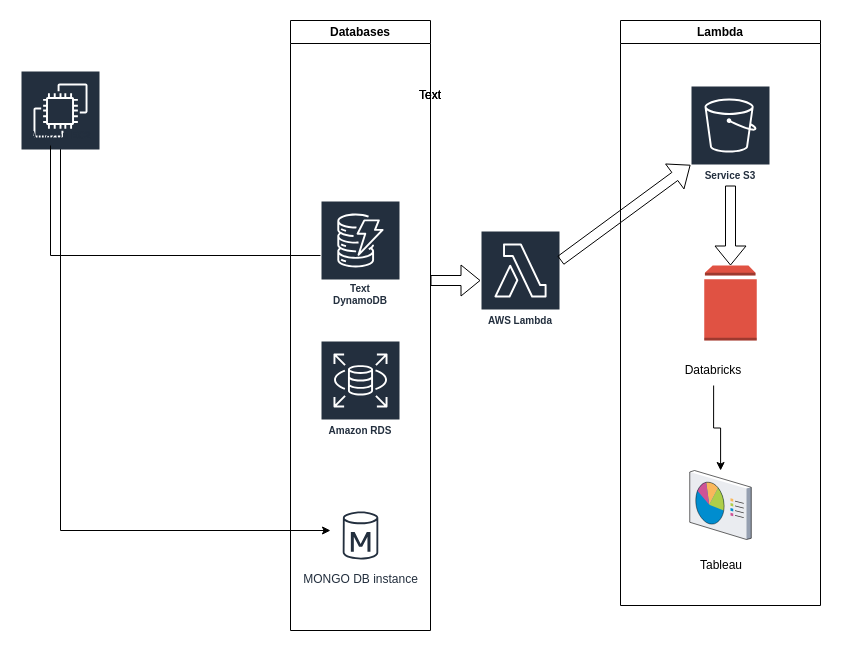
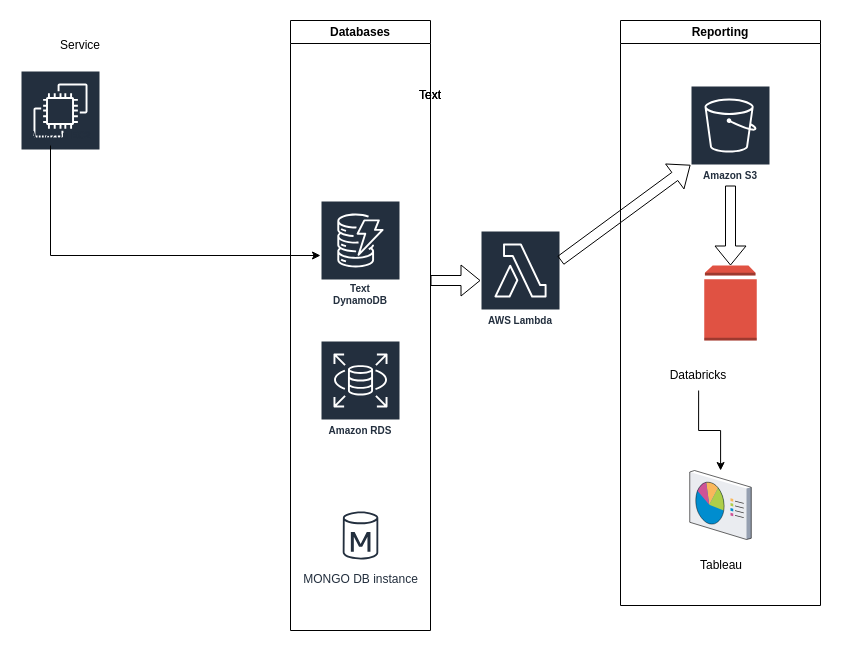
node "Lambda": label "Lambda" -> "Reporting"
node "Service": added
node "Service S3": label "Service S3" -> "Amazon S3"
edge "Amazon EC2" -- "Text DynamoDB": arrowhead none -> classic
node "Databricks": moved (714, 371) -> (699, 376)
edge "Amazon EC2" -> "MONGO DB instance": removed
